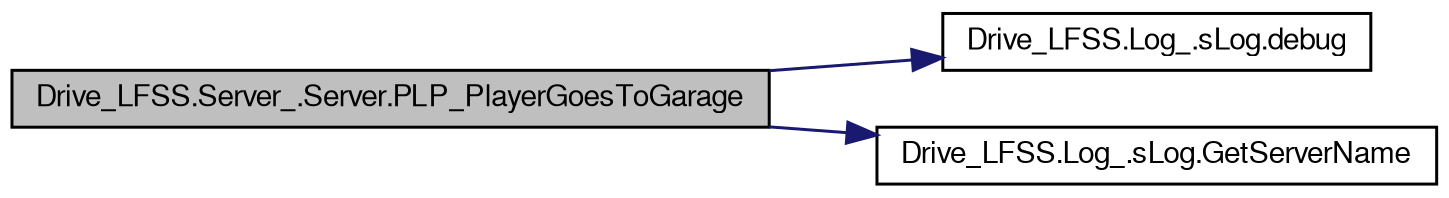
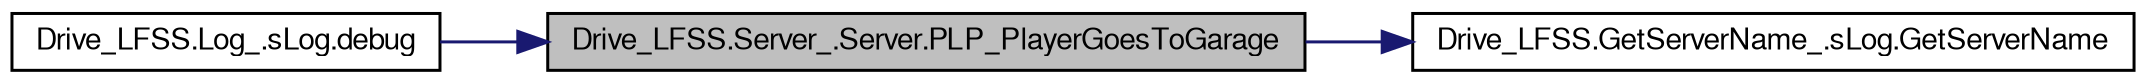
edge "Drive_LFSS.Server_.Server.PLP_PlayerGoesToGarage" -> "Drive_LFSS.Log_.sLog.debug": reversed
node "Drive_LFSS.Log_.sLog.GetServerName": label "Drive_LFSS.Log_.sLog.GetServerName" -> "Drive_LFSS.GetServerName_.sLog.GetServerName"
